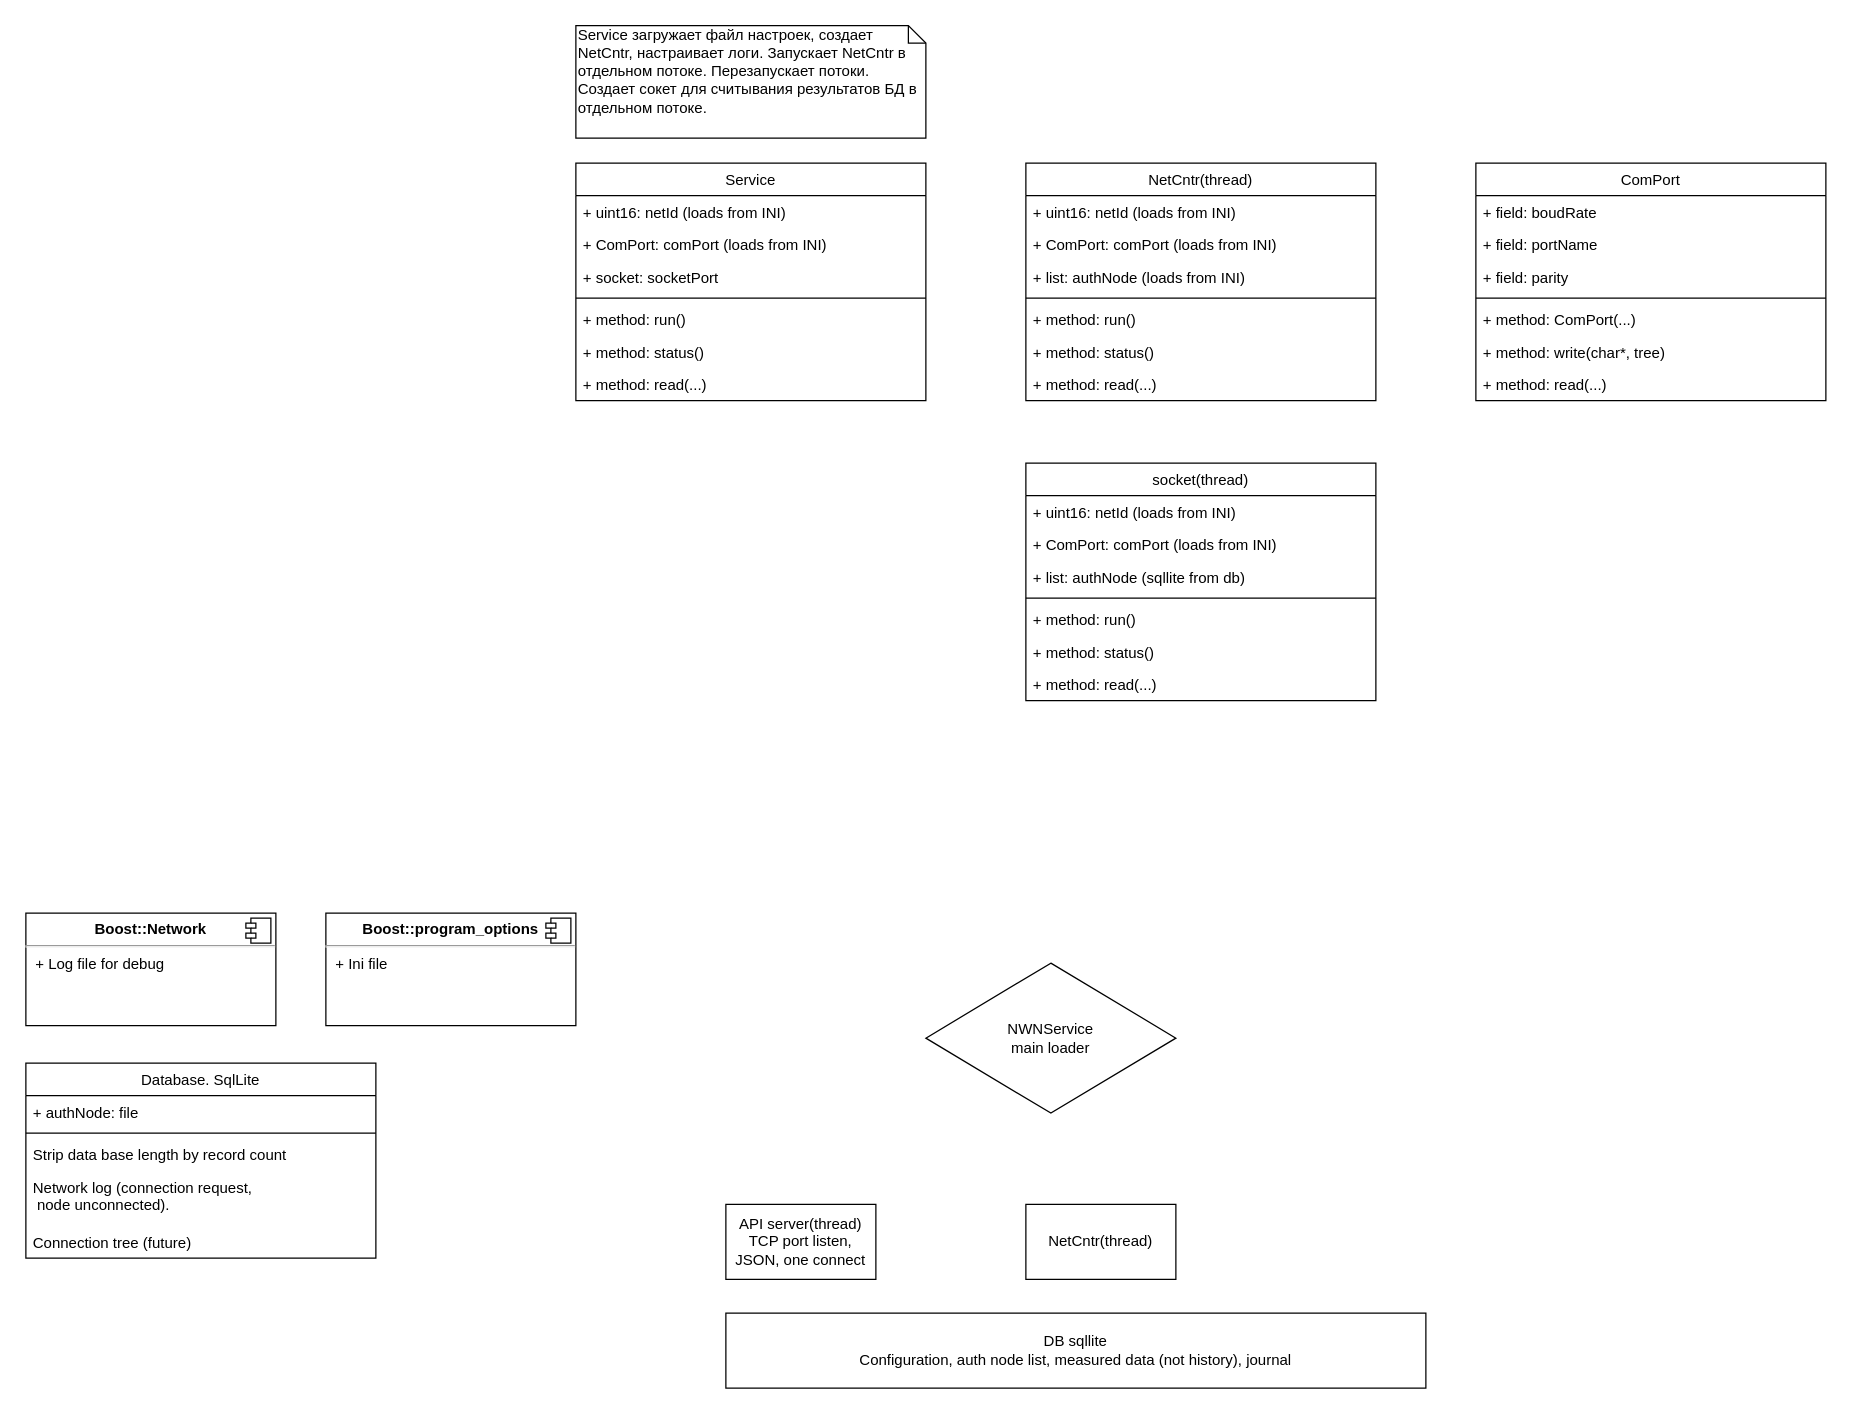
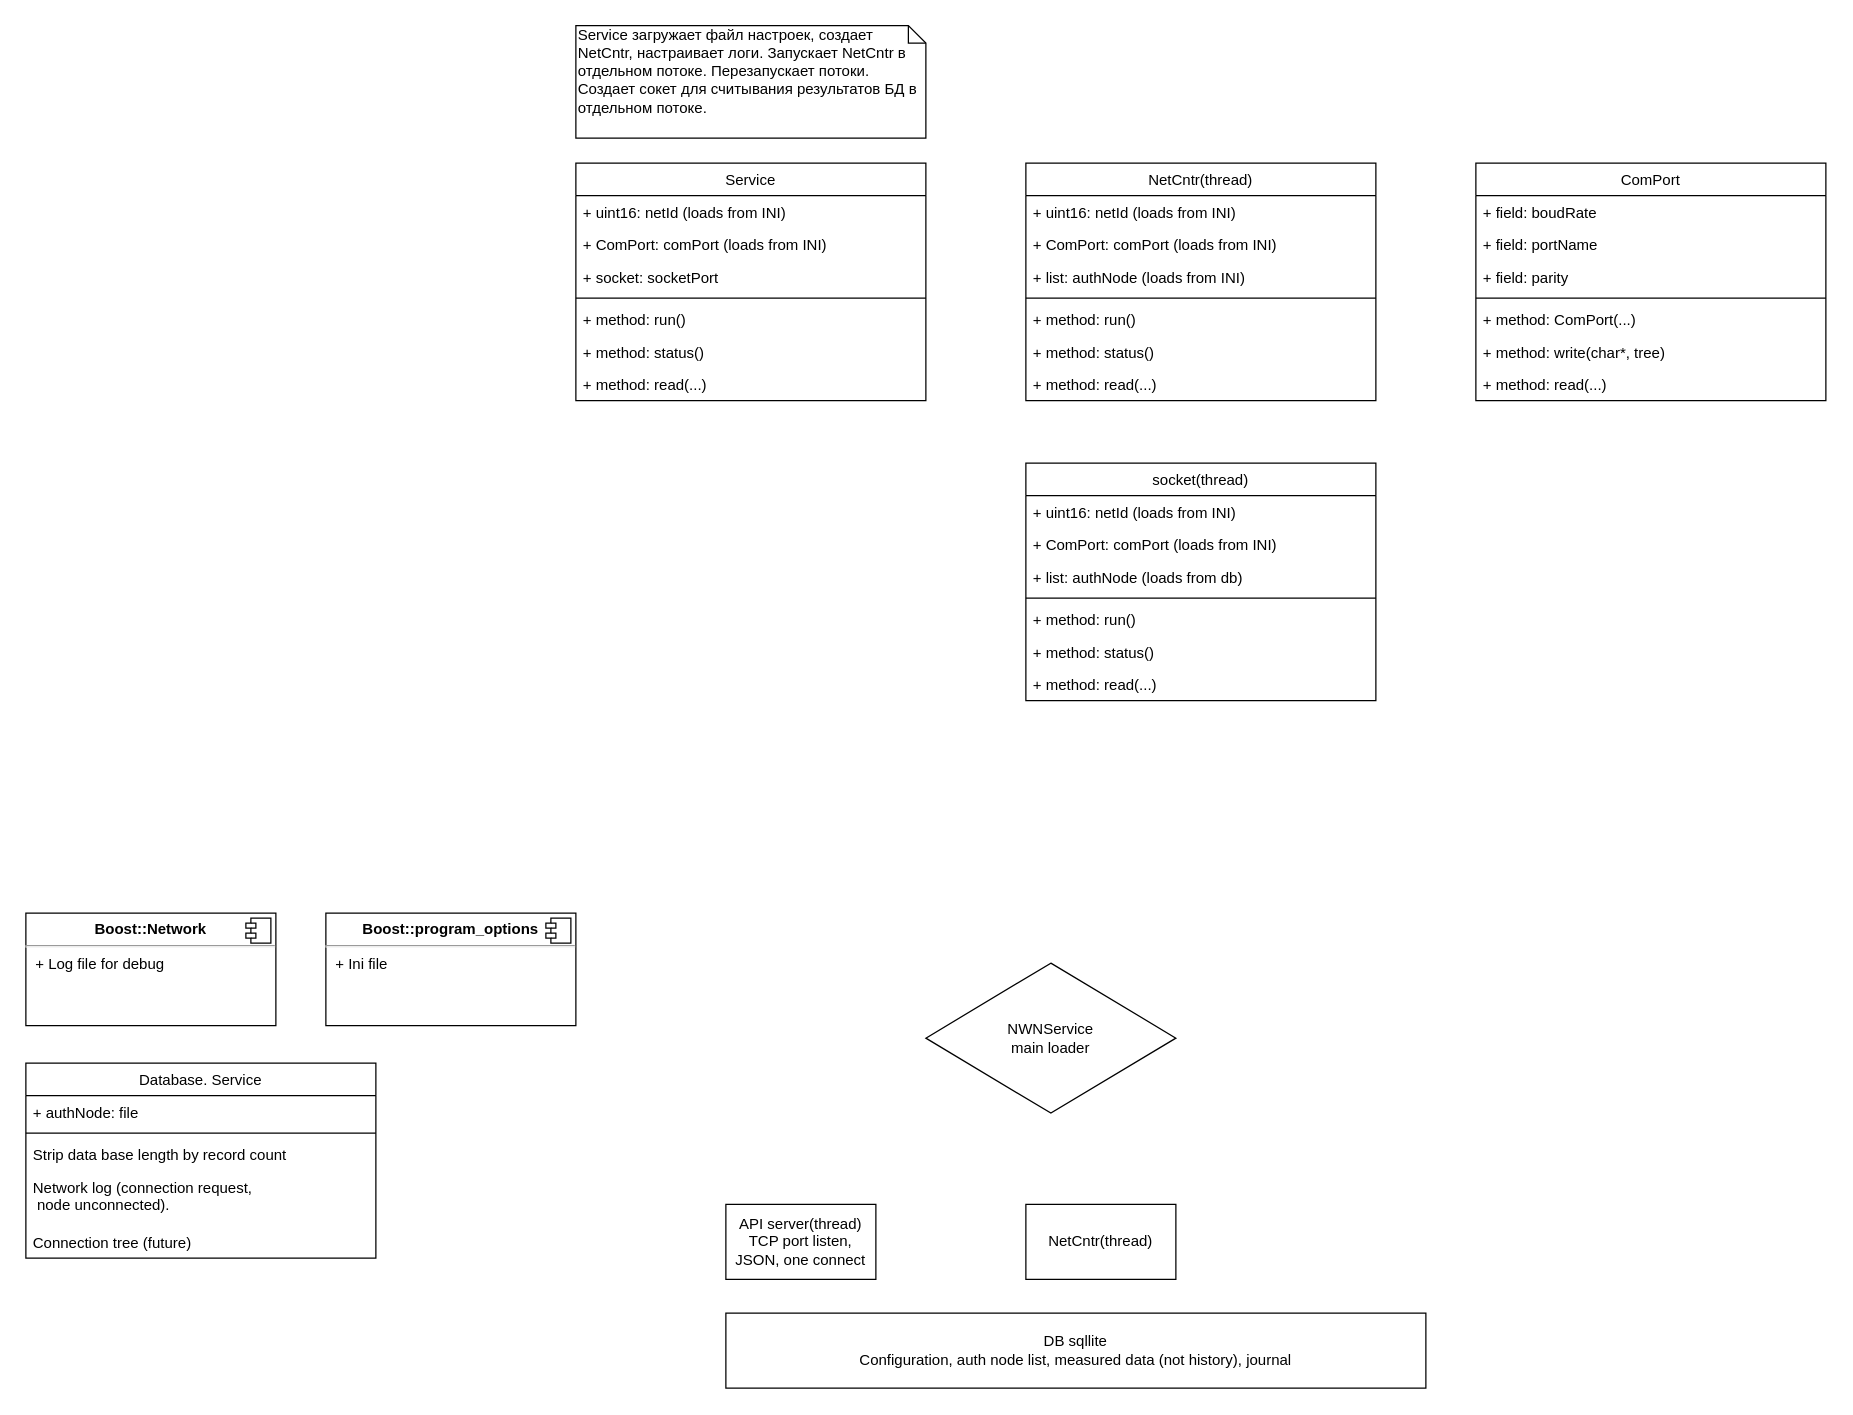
node "+ list: authNode (sqllite from db)": label "+ list: authNode (sqllite from db)" -> "+ list: authNode (loads from db)"
node "Database. SqlLite": label "Database. SqlLite" -> "Database. Service"
